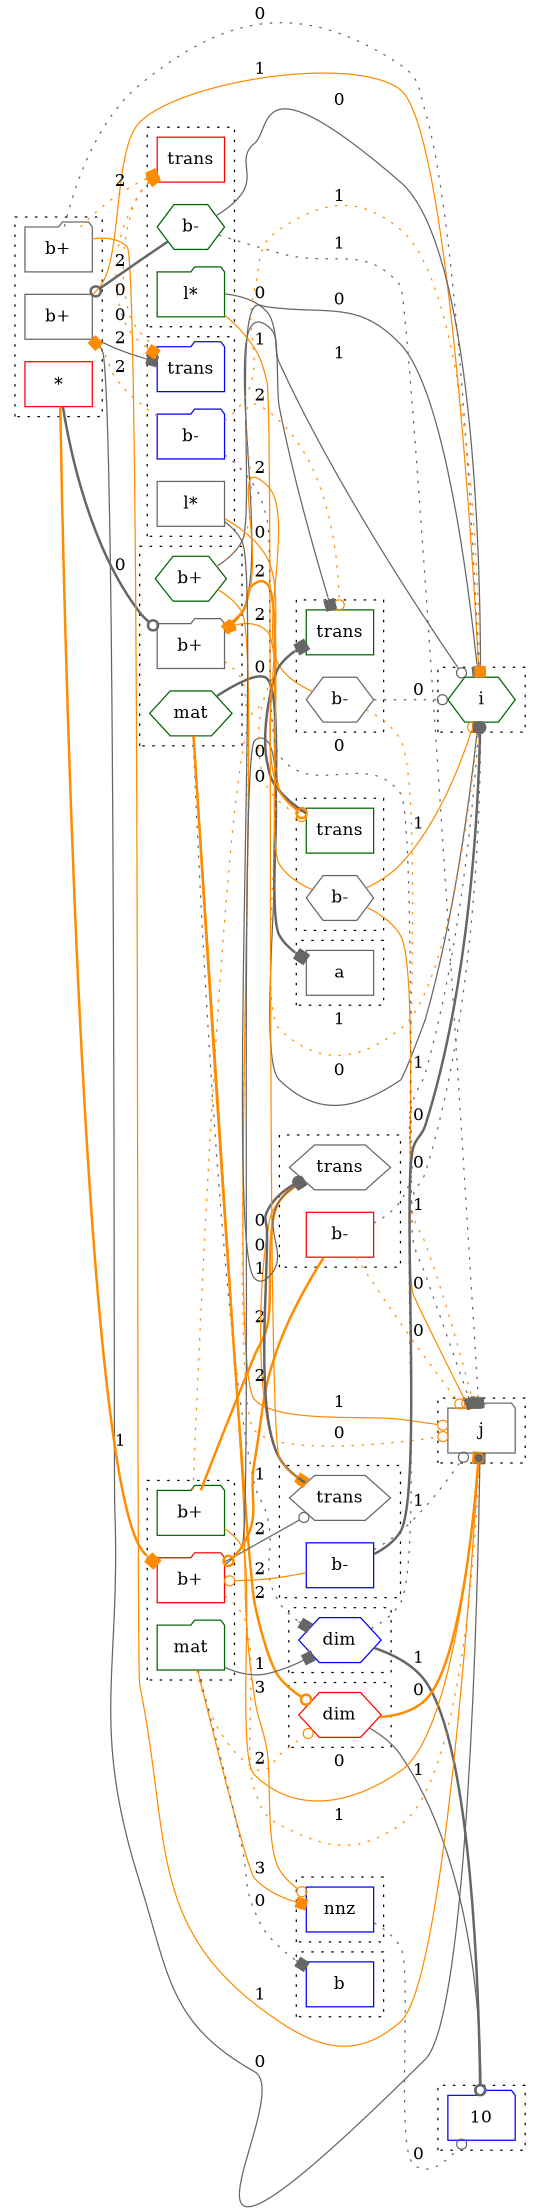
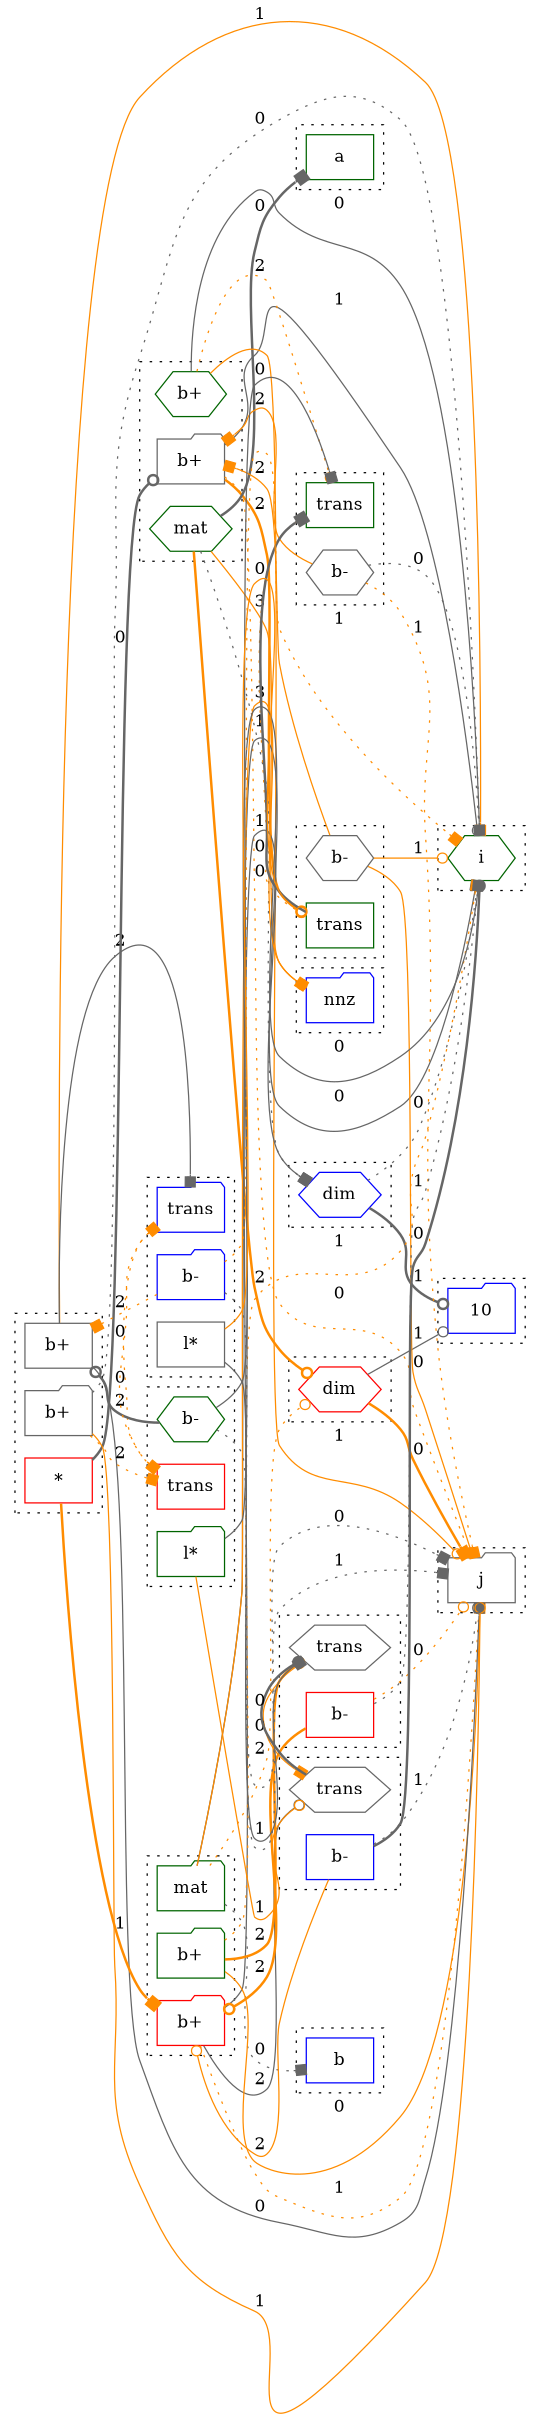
node "a": color gray40 -> darkgreen
node "nnz": shape box -> folder
edge "nnz" -> "10": removed, label "0"
